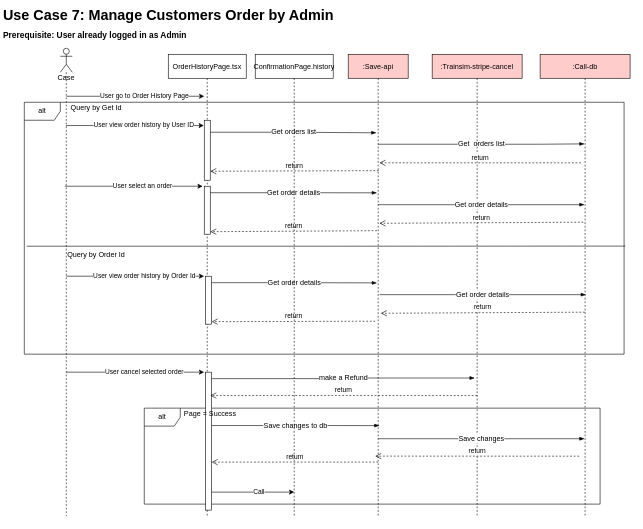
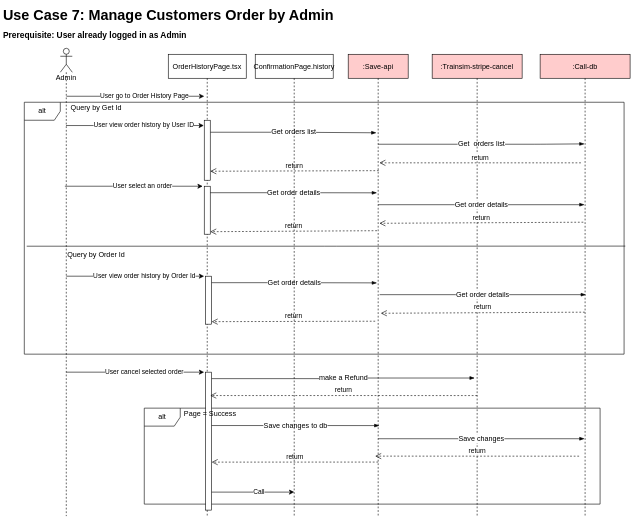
node "Case": label "Case" -> "Admin"
